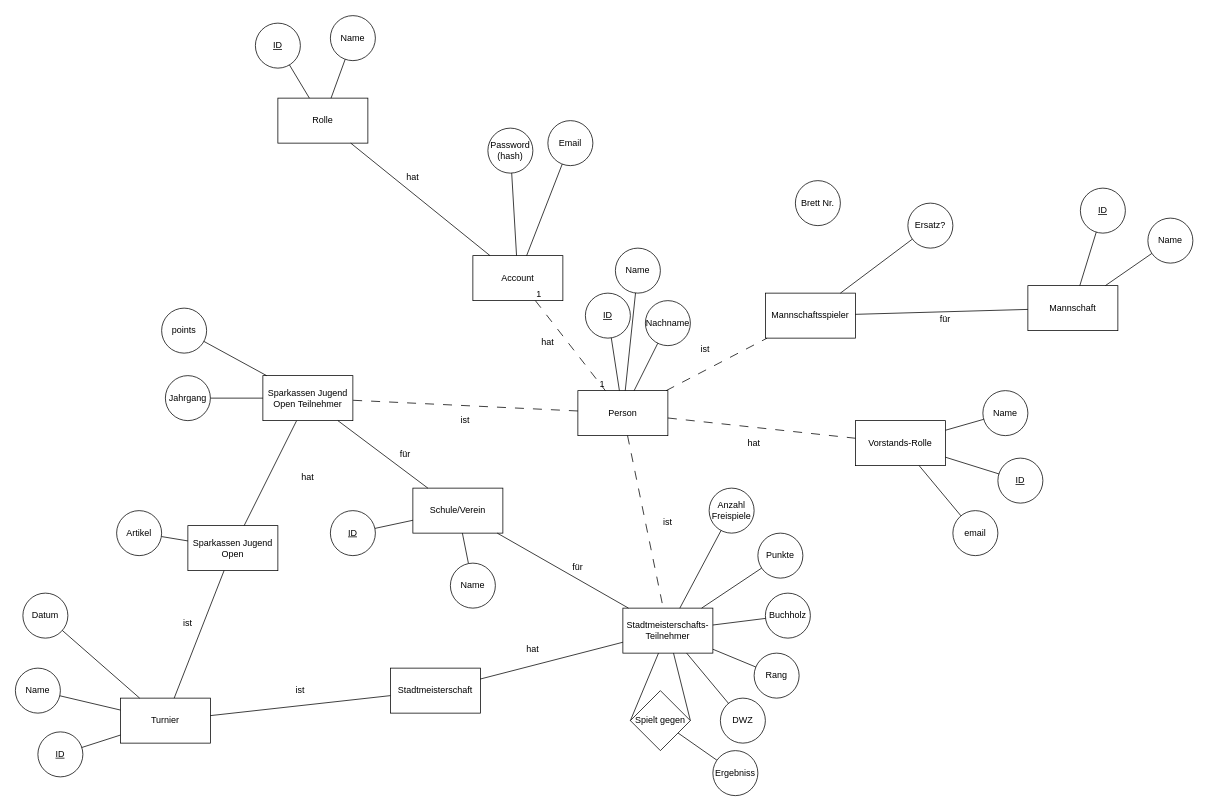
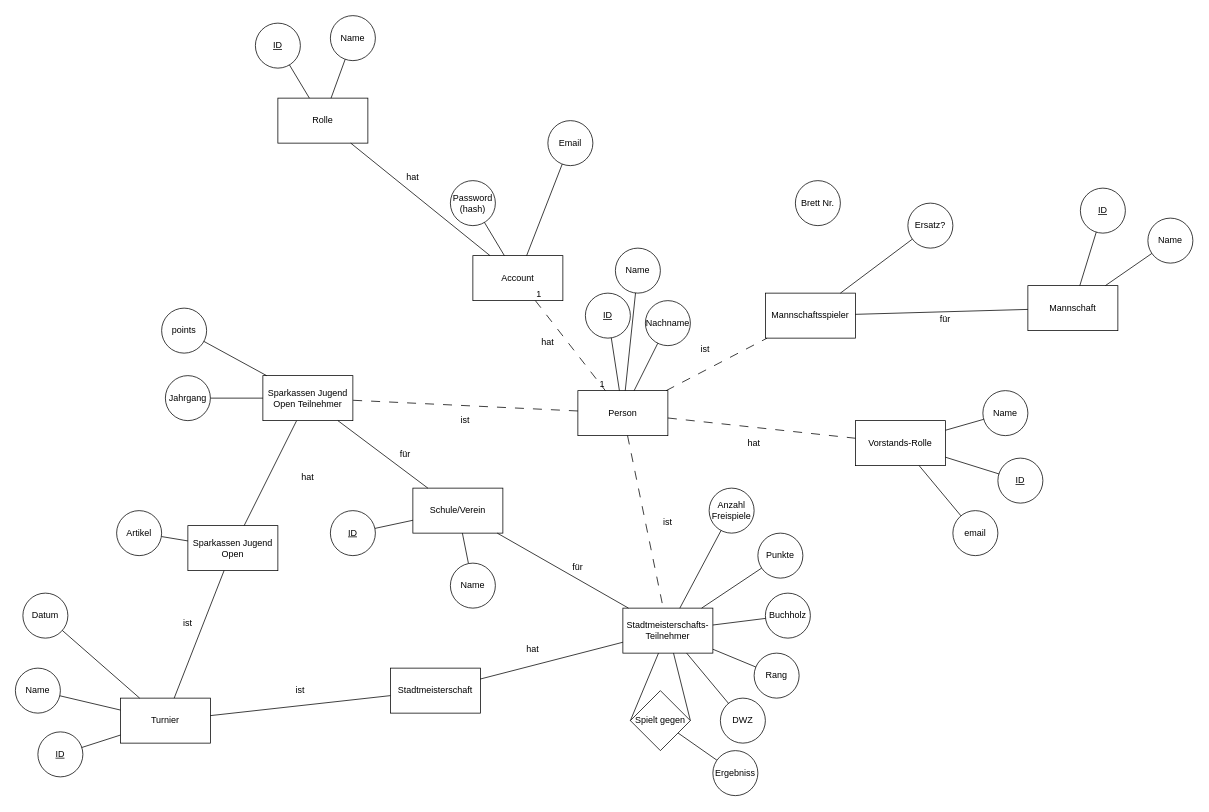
node "Password (hash)": moved (510, 150) -> (473, 203)
